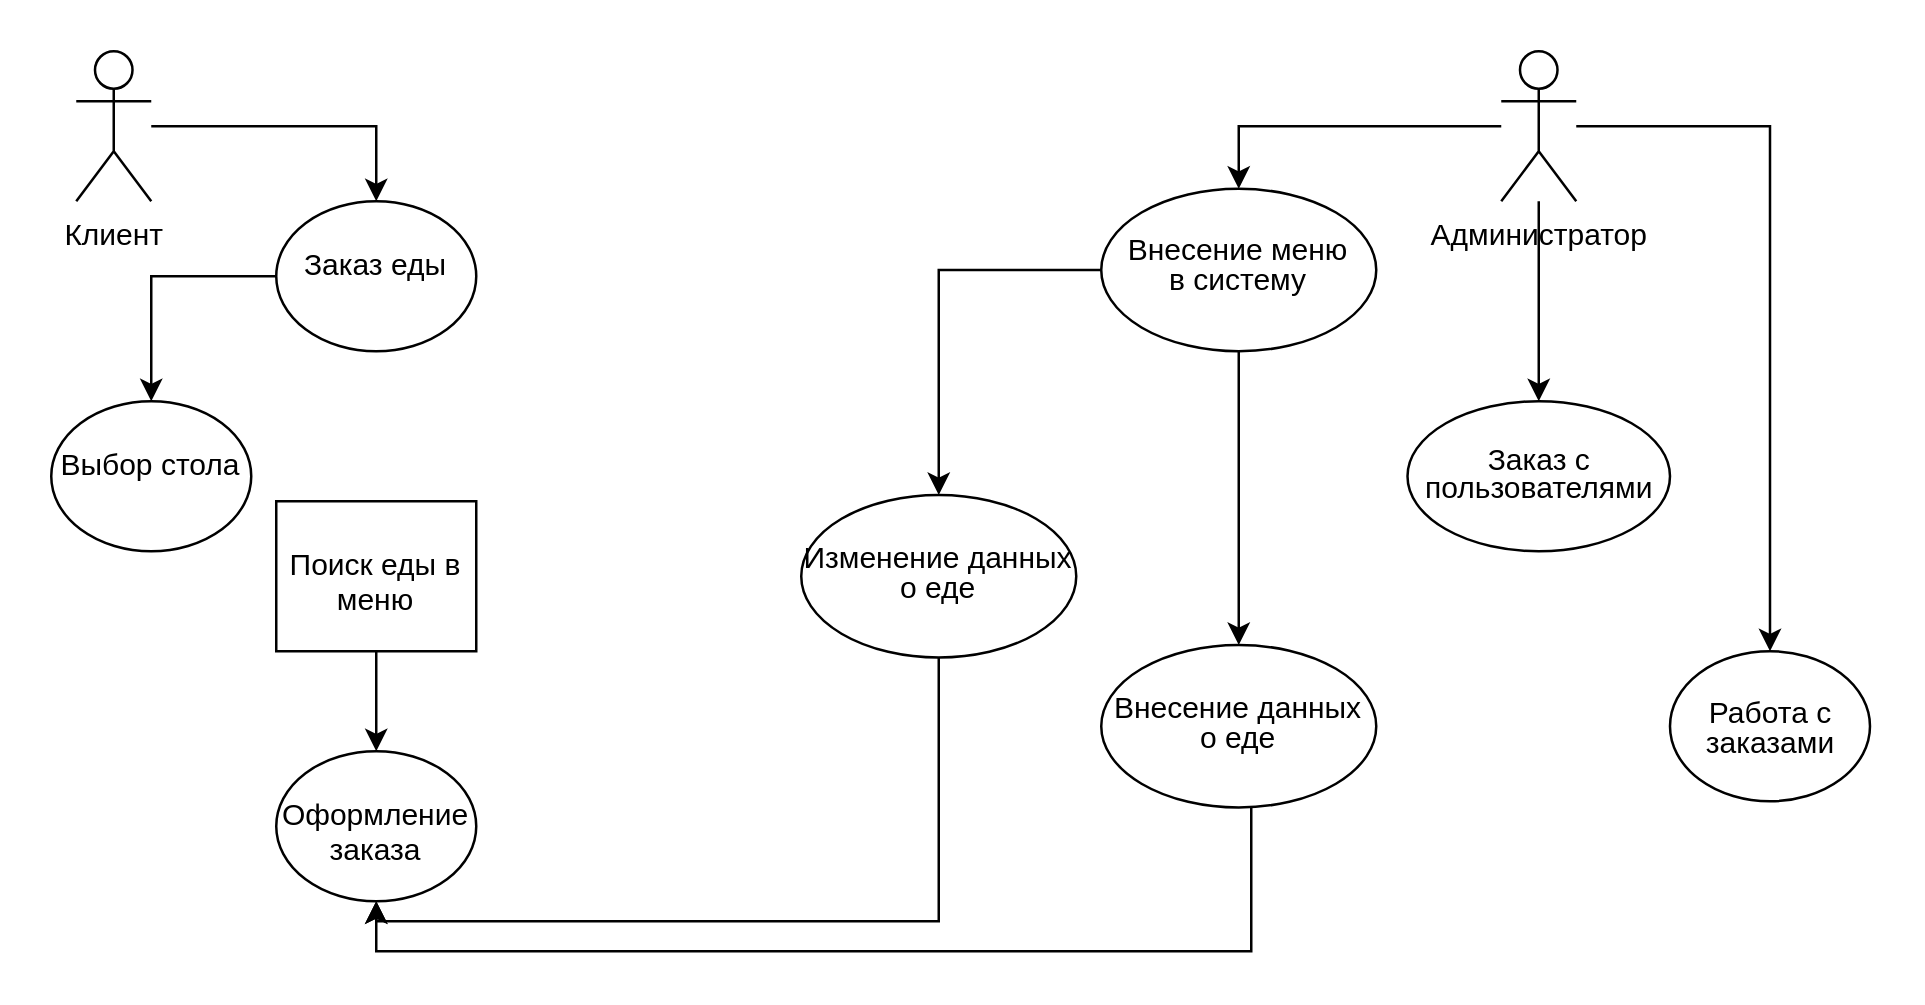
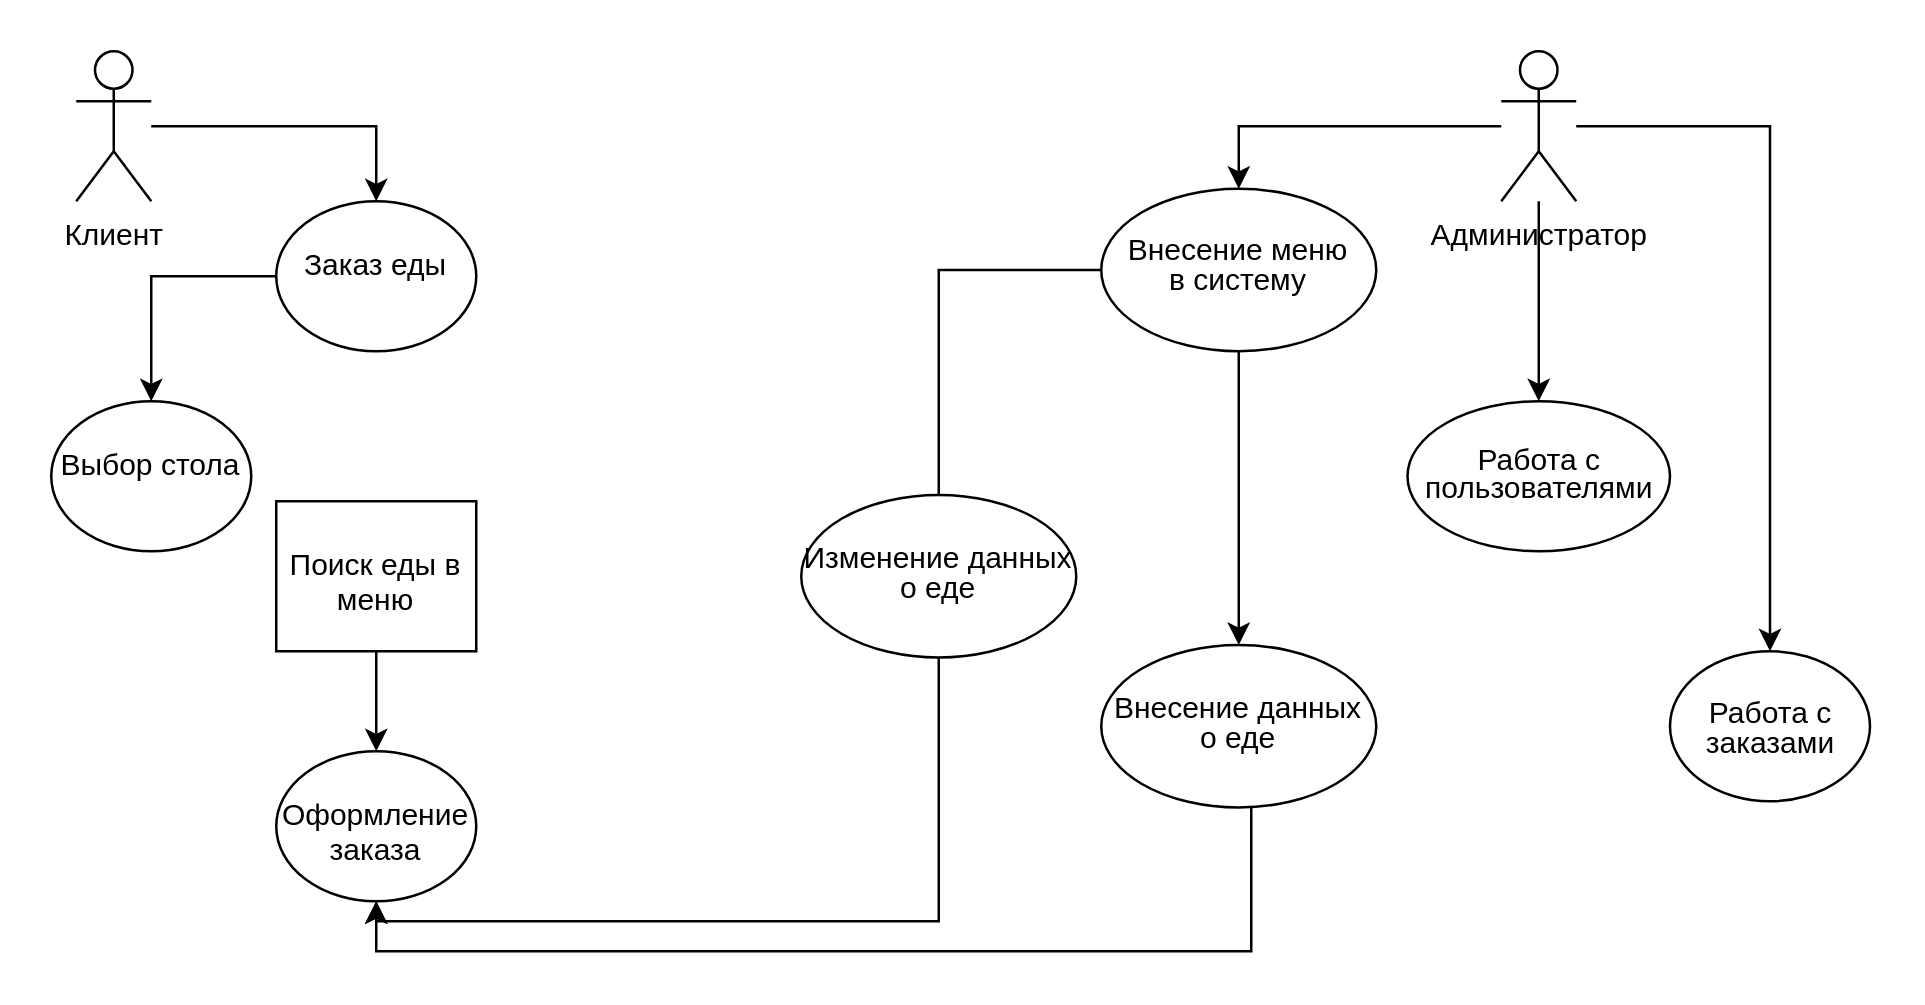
node "Заказ с пользователями": label "Заказ с пользователями" -> "Работа с пользователями"
edge "Внесение меню в систему" -> "Изменение данных о еде": arrowhead classic -> none
